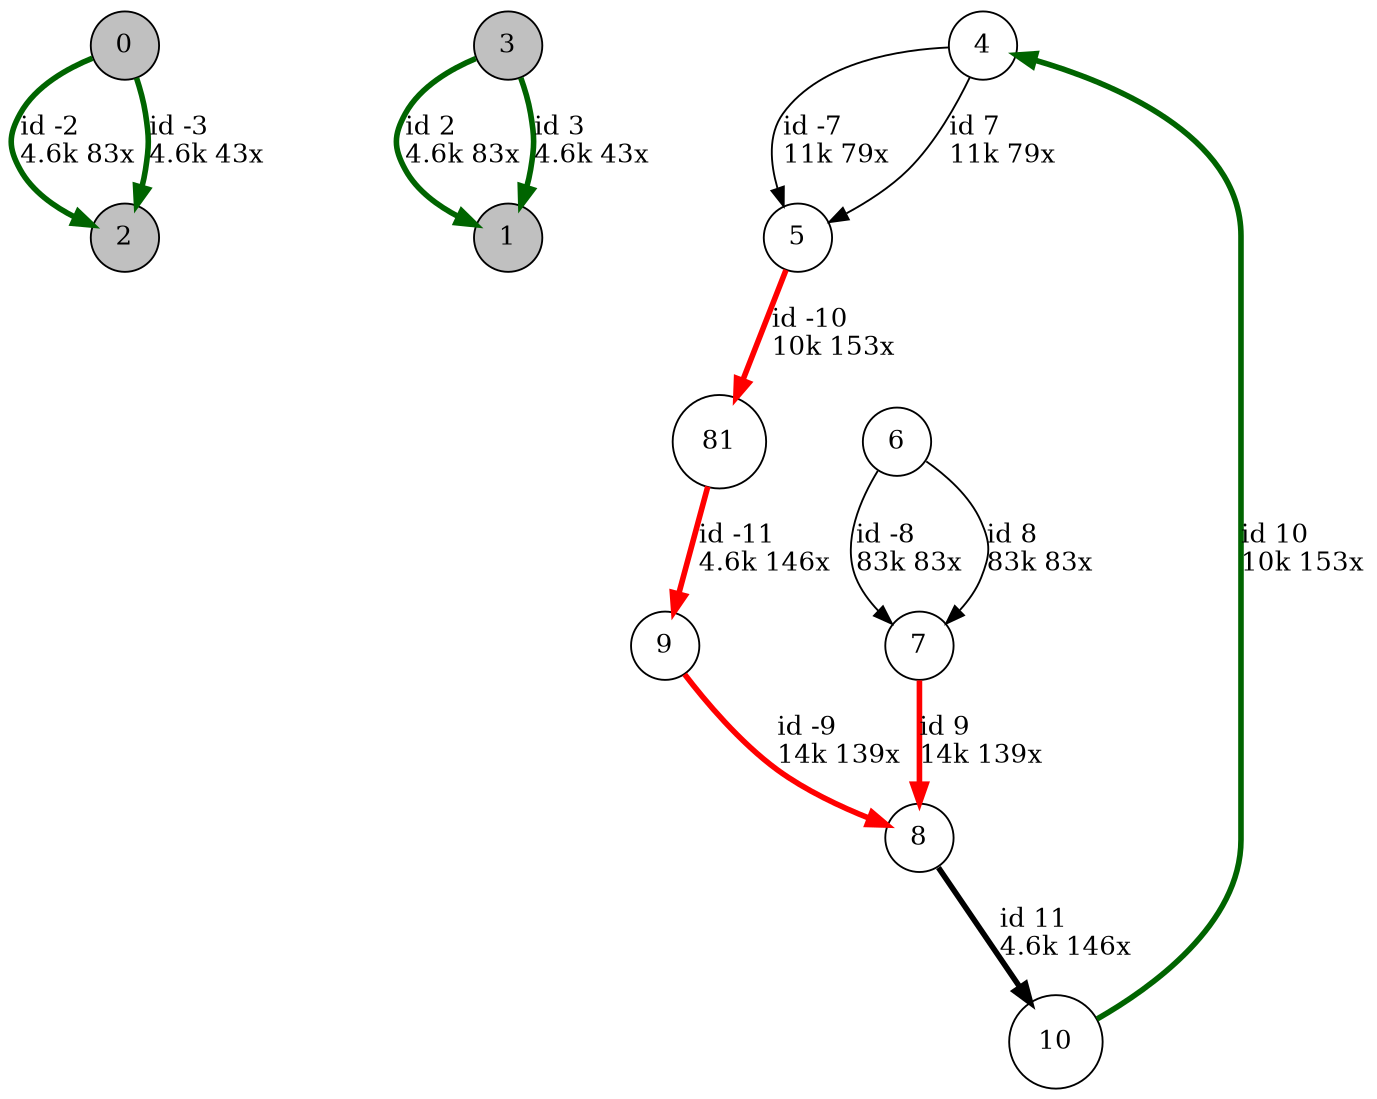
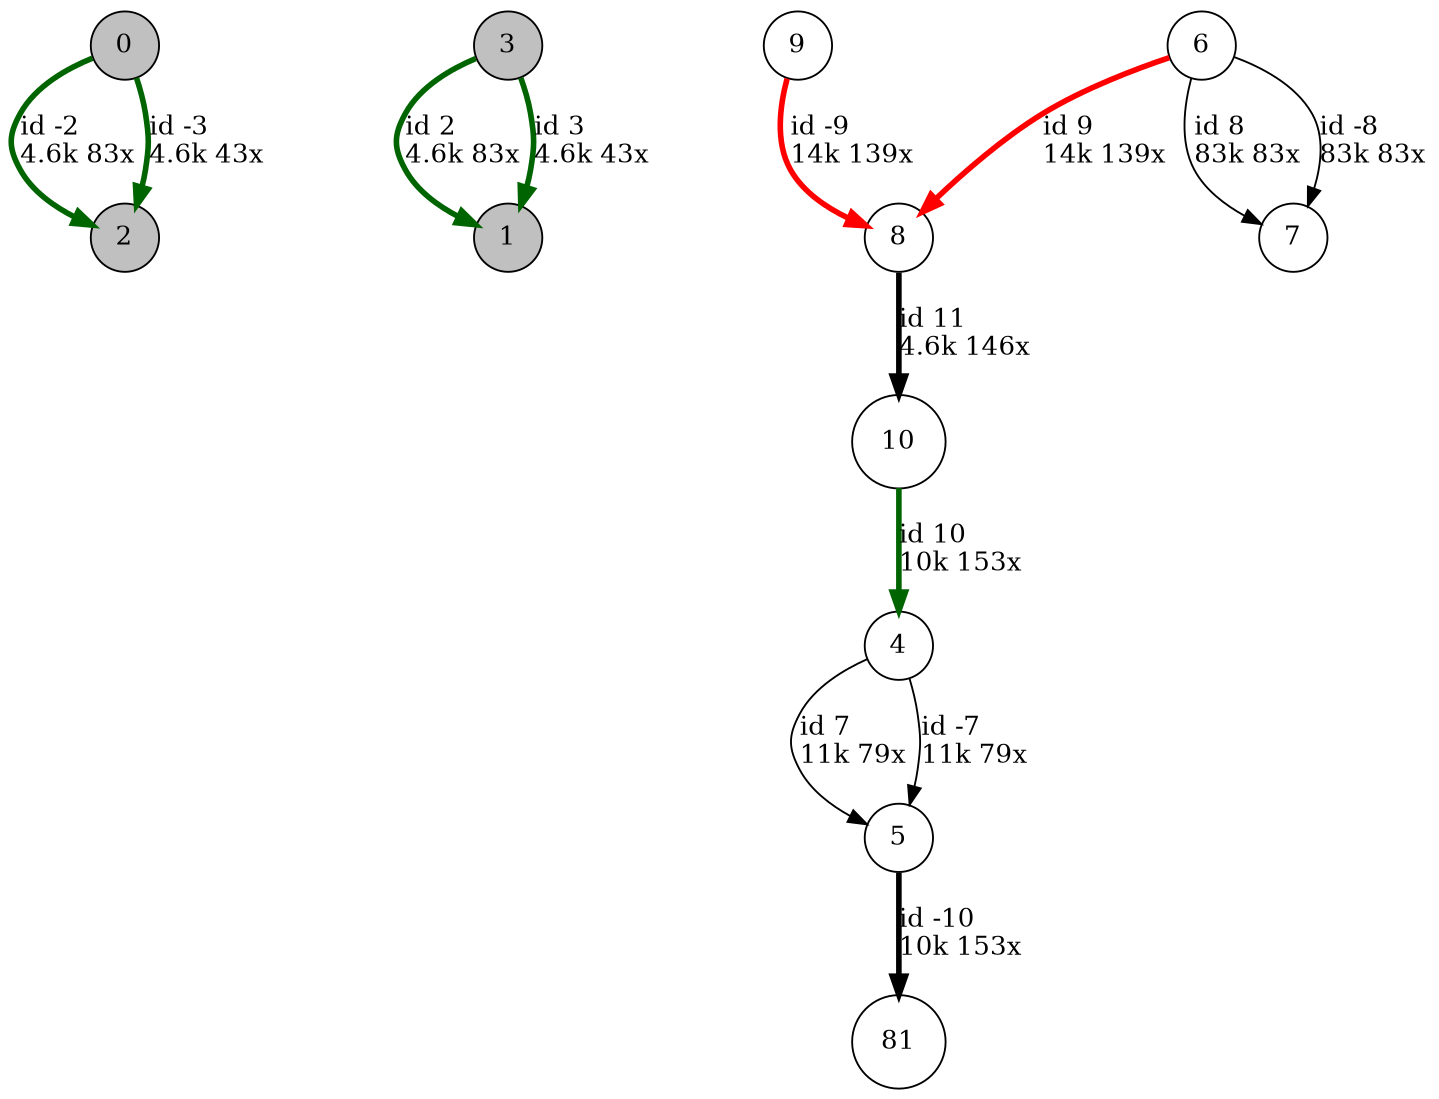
edge "5" -> "81": color red -> black
edge "81" -> "9": removed, label "id -11 4.6k 146x"
edge "7" -> "8": now "6" -> "8"
